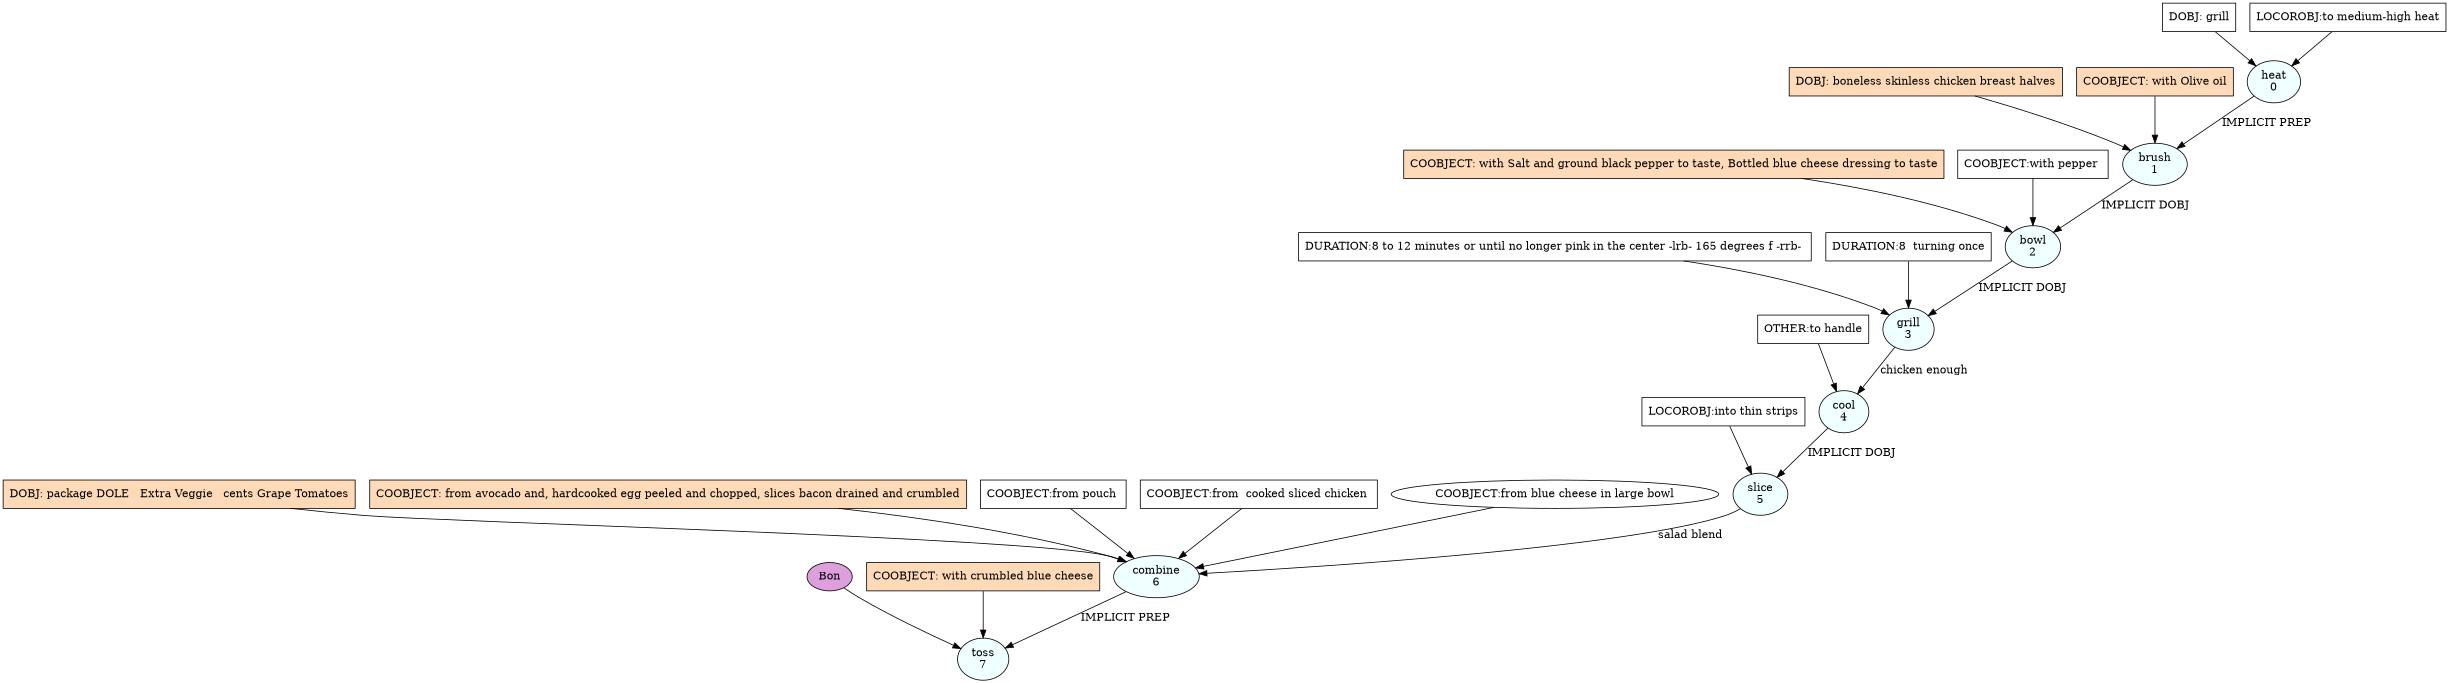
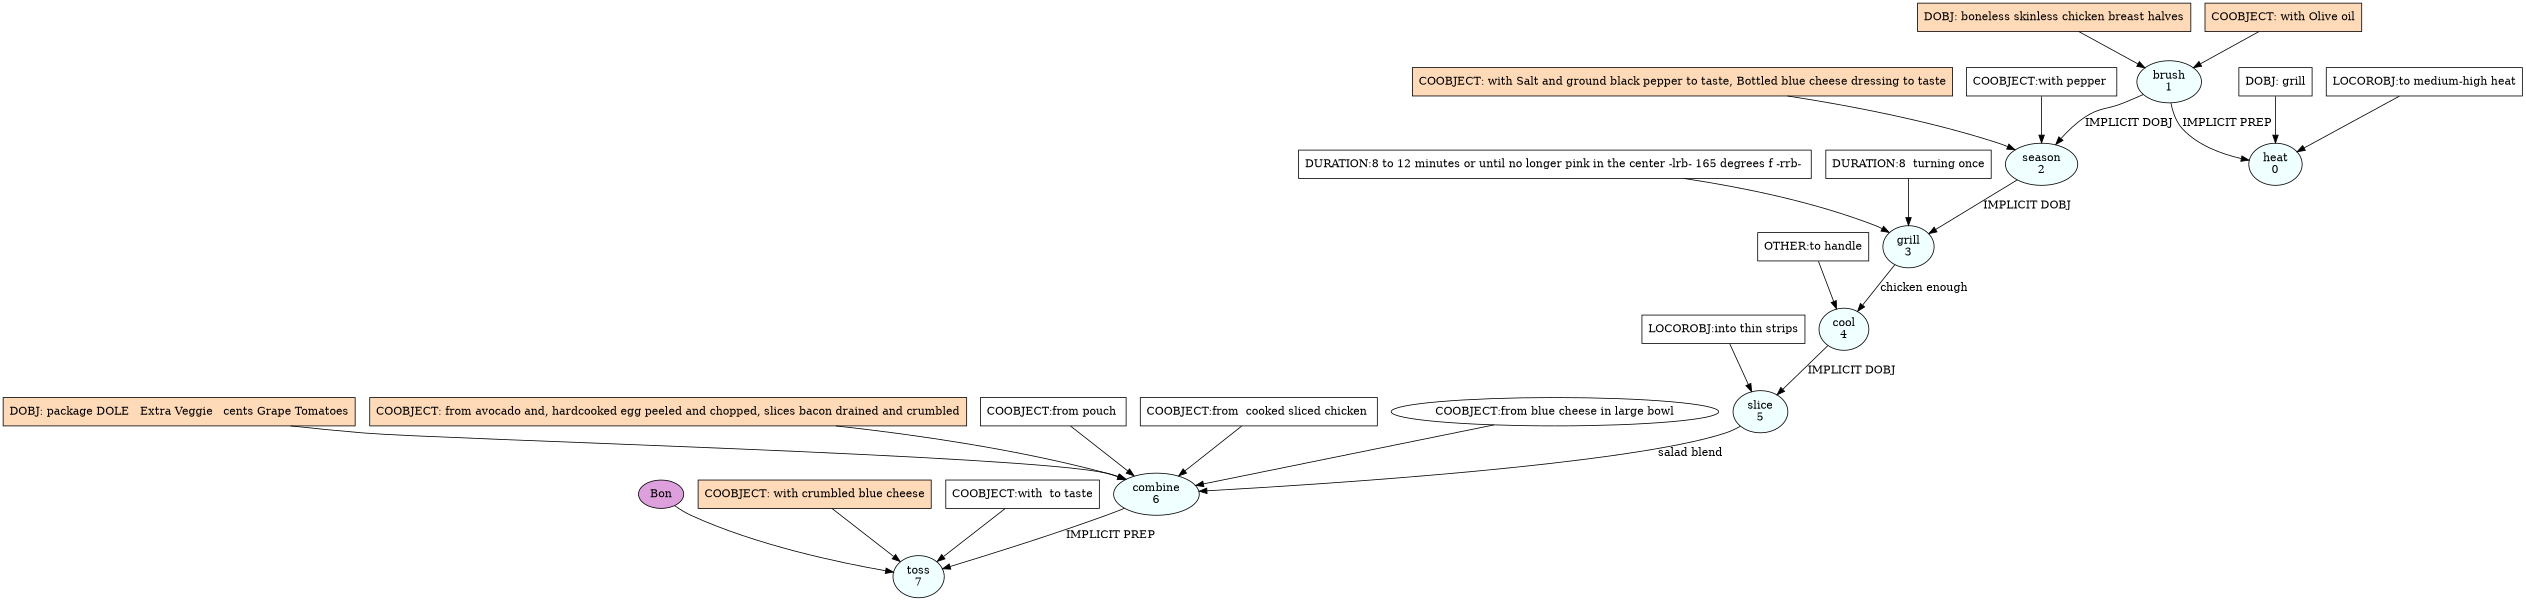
edge "heat 0" -> "brush 1": reversed
node "bowl 2": label "bowl 2" -> "season 2"
node "COOBJECT:with  to taste": added
